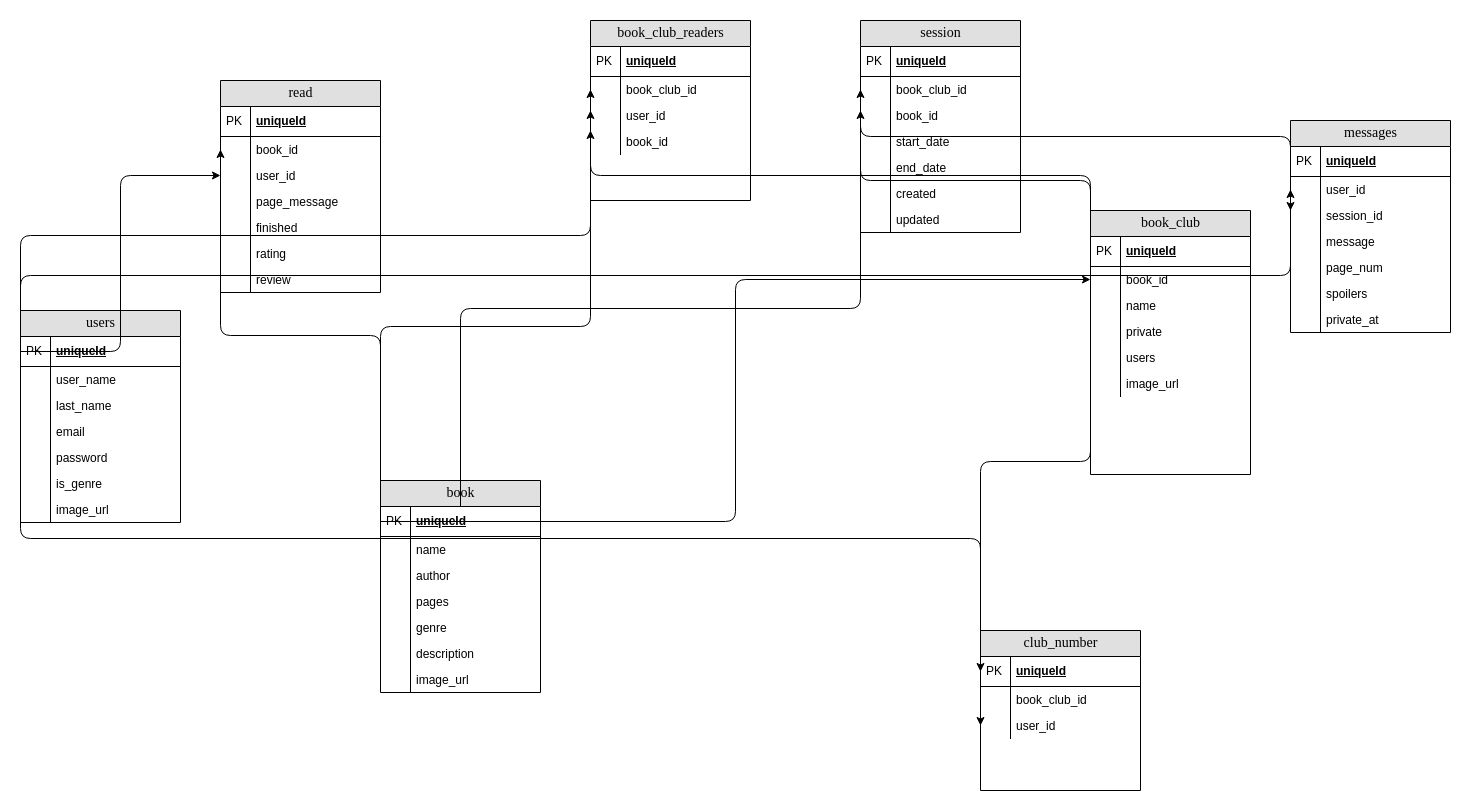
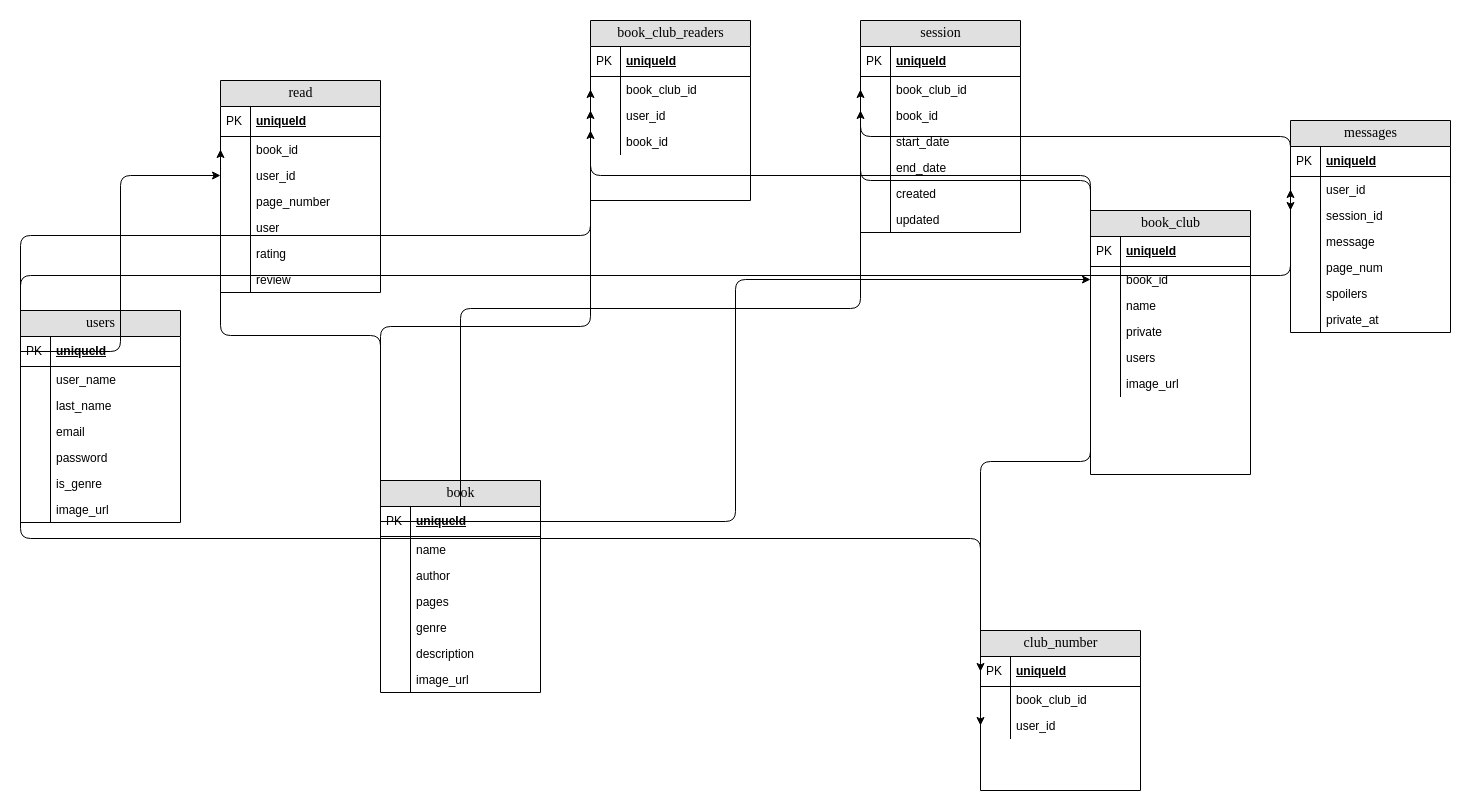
node "page_message": label "page_message" -> "page_number"
node "finished": label "finished" -> "user"
